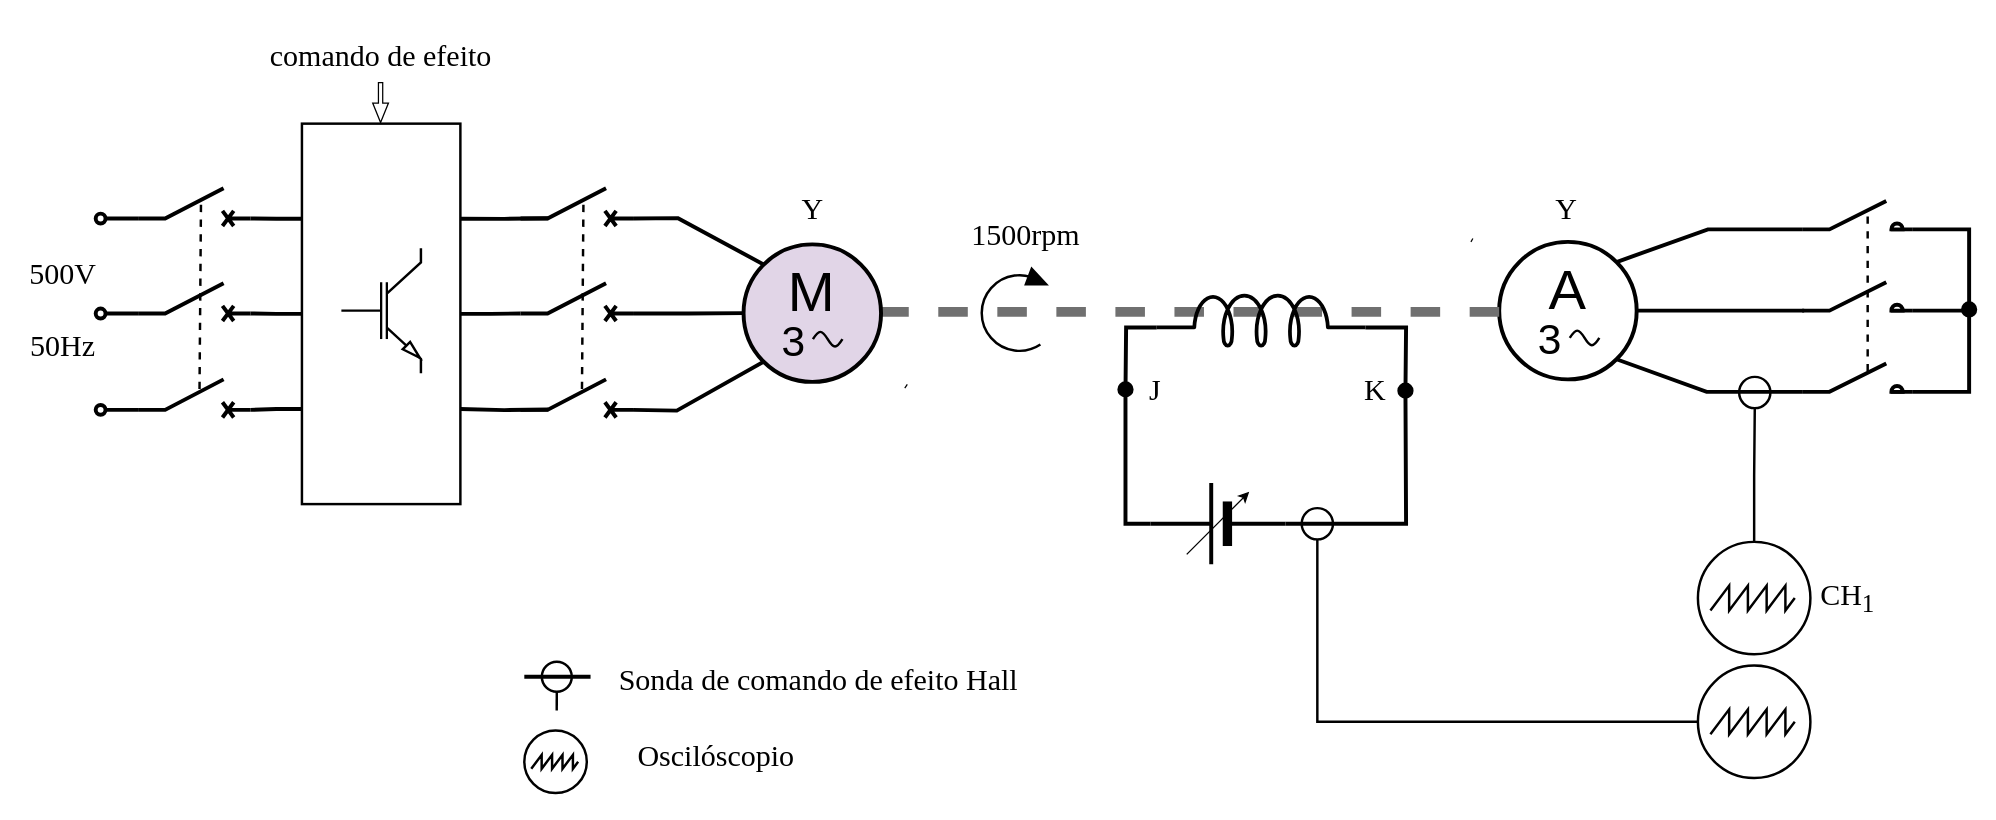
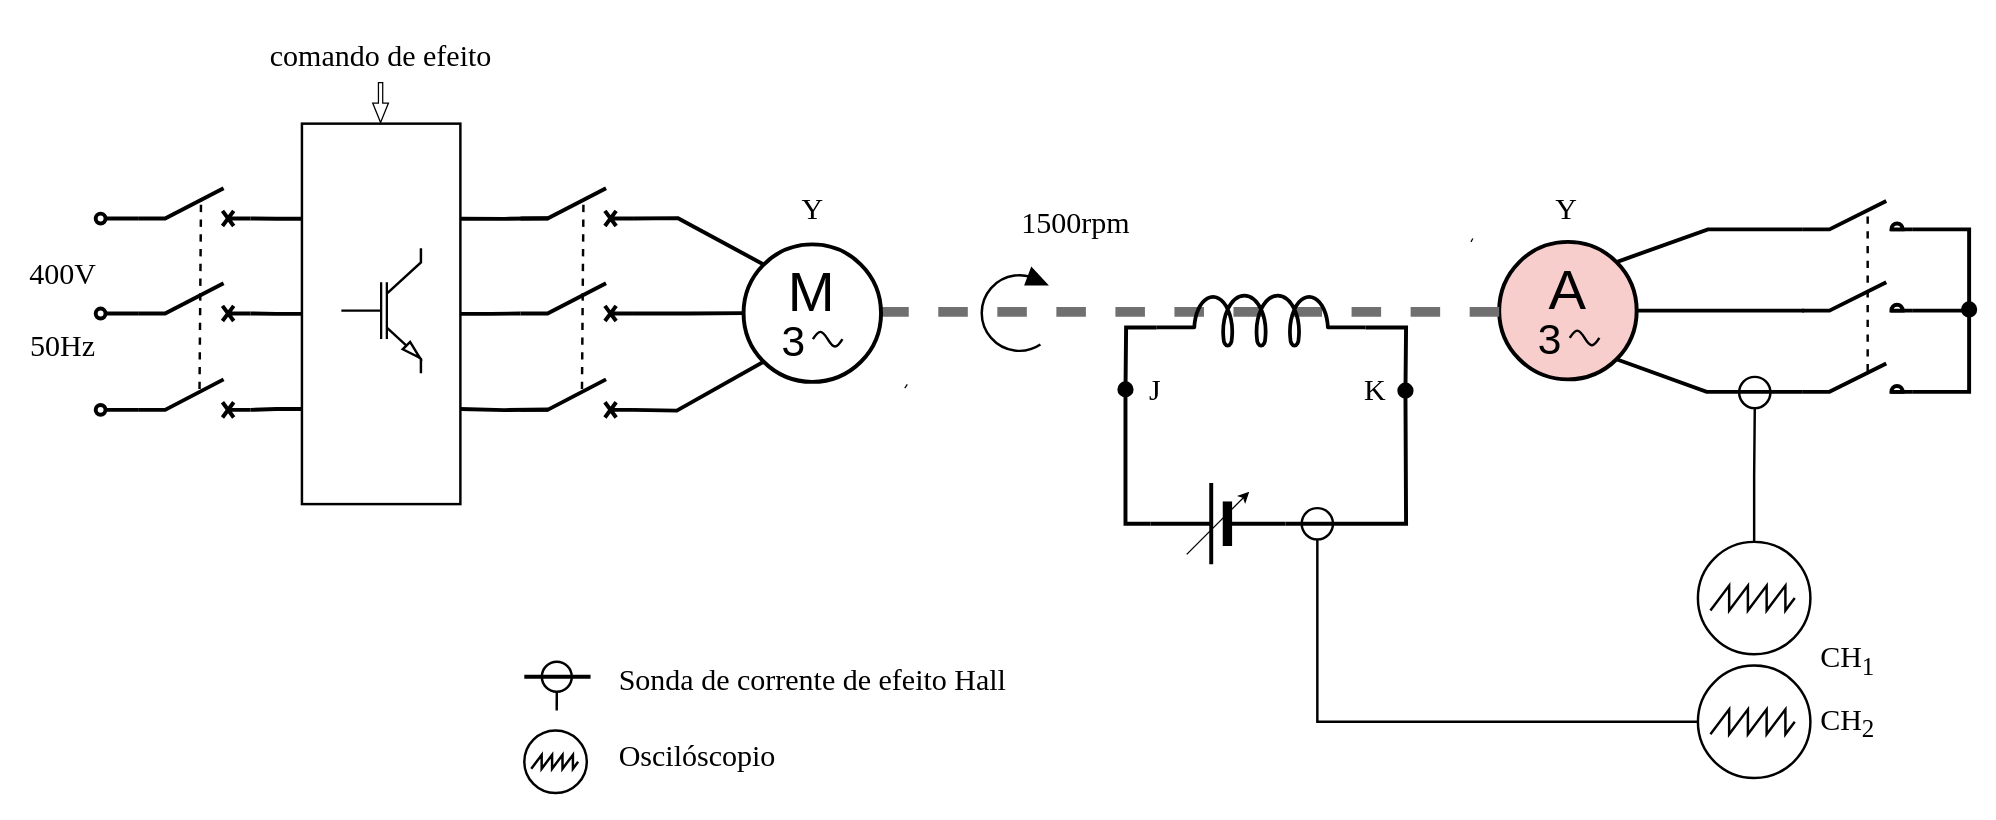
node "1500rpm": moved (1026, 236) -> (1076, 223)
node "500V 50Hz": label "500V 50Hz" -> "400V 50Hz"
node "A 3": fillcolor #ffffff -> #f8cecc
node "M 3": fillcolor #e1d5e7 -> #ffffff
node "CH1": moved (1848, 598) -> (1848, 661)
node "Sonda de comando de efeito Hall": label "Sonda de comando de efeito Hall" -> "Sonda de corrente de efeito Hall"
node "CH2": added
node "Oscilóscopio": moved (769, 757) -> (750, 757)
